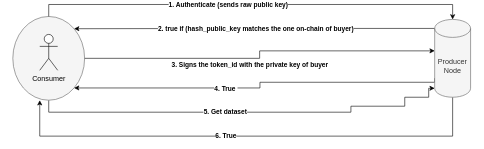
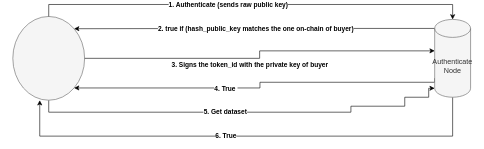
node "Consumer": removed
node "Producer Node": label "Producer Node" -> "Authenticate Node"
